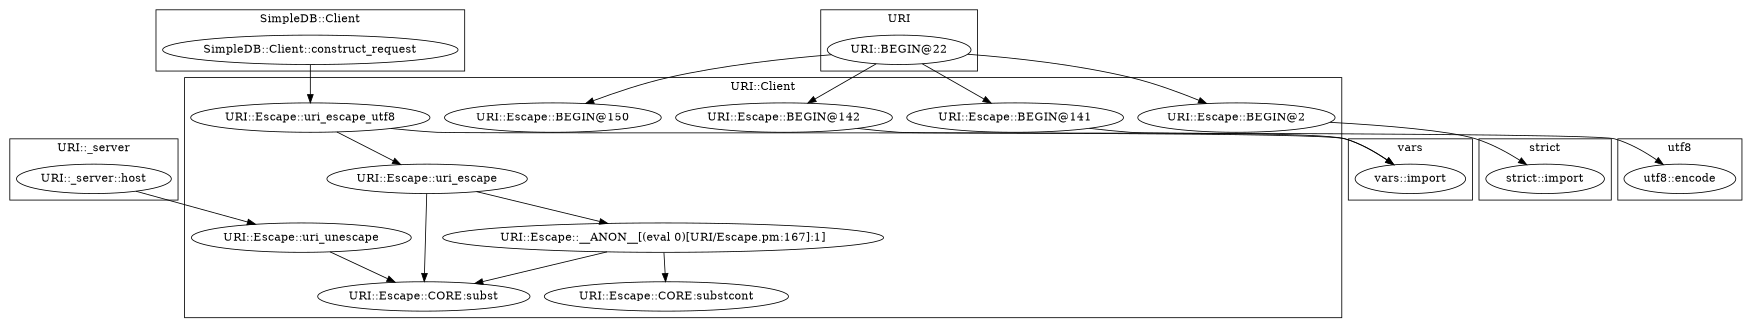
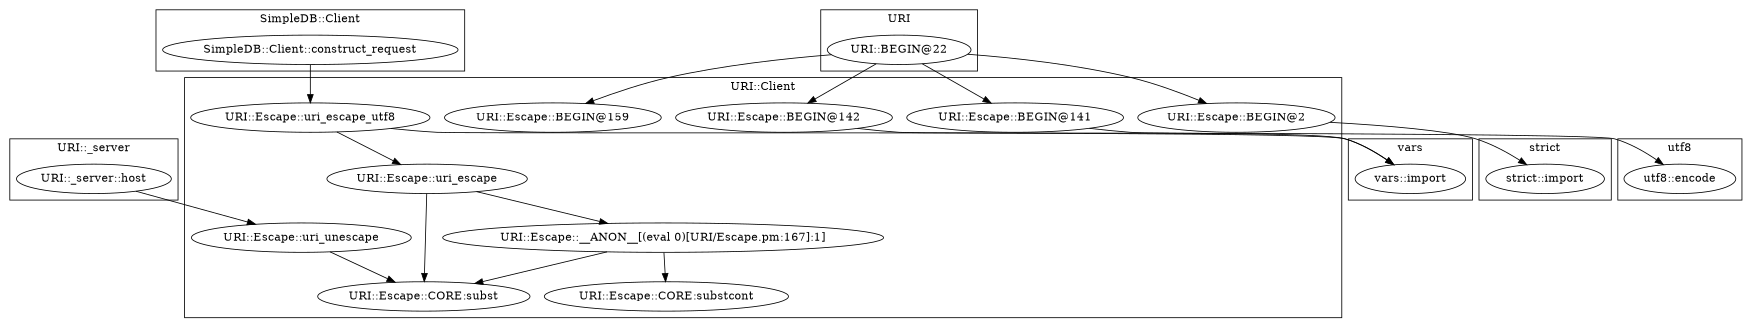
node "URI::Escape::BEGIN@150": label "URI::Escape::BEGIN@150" -> "URI::Escape::BEGIN@159"
